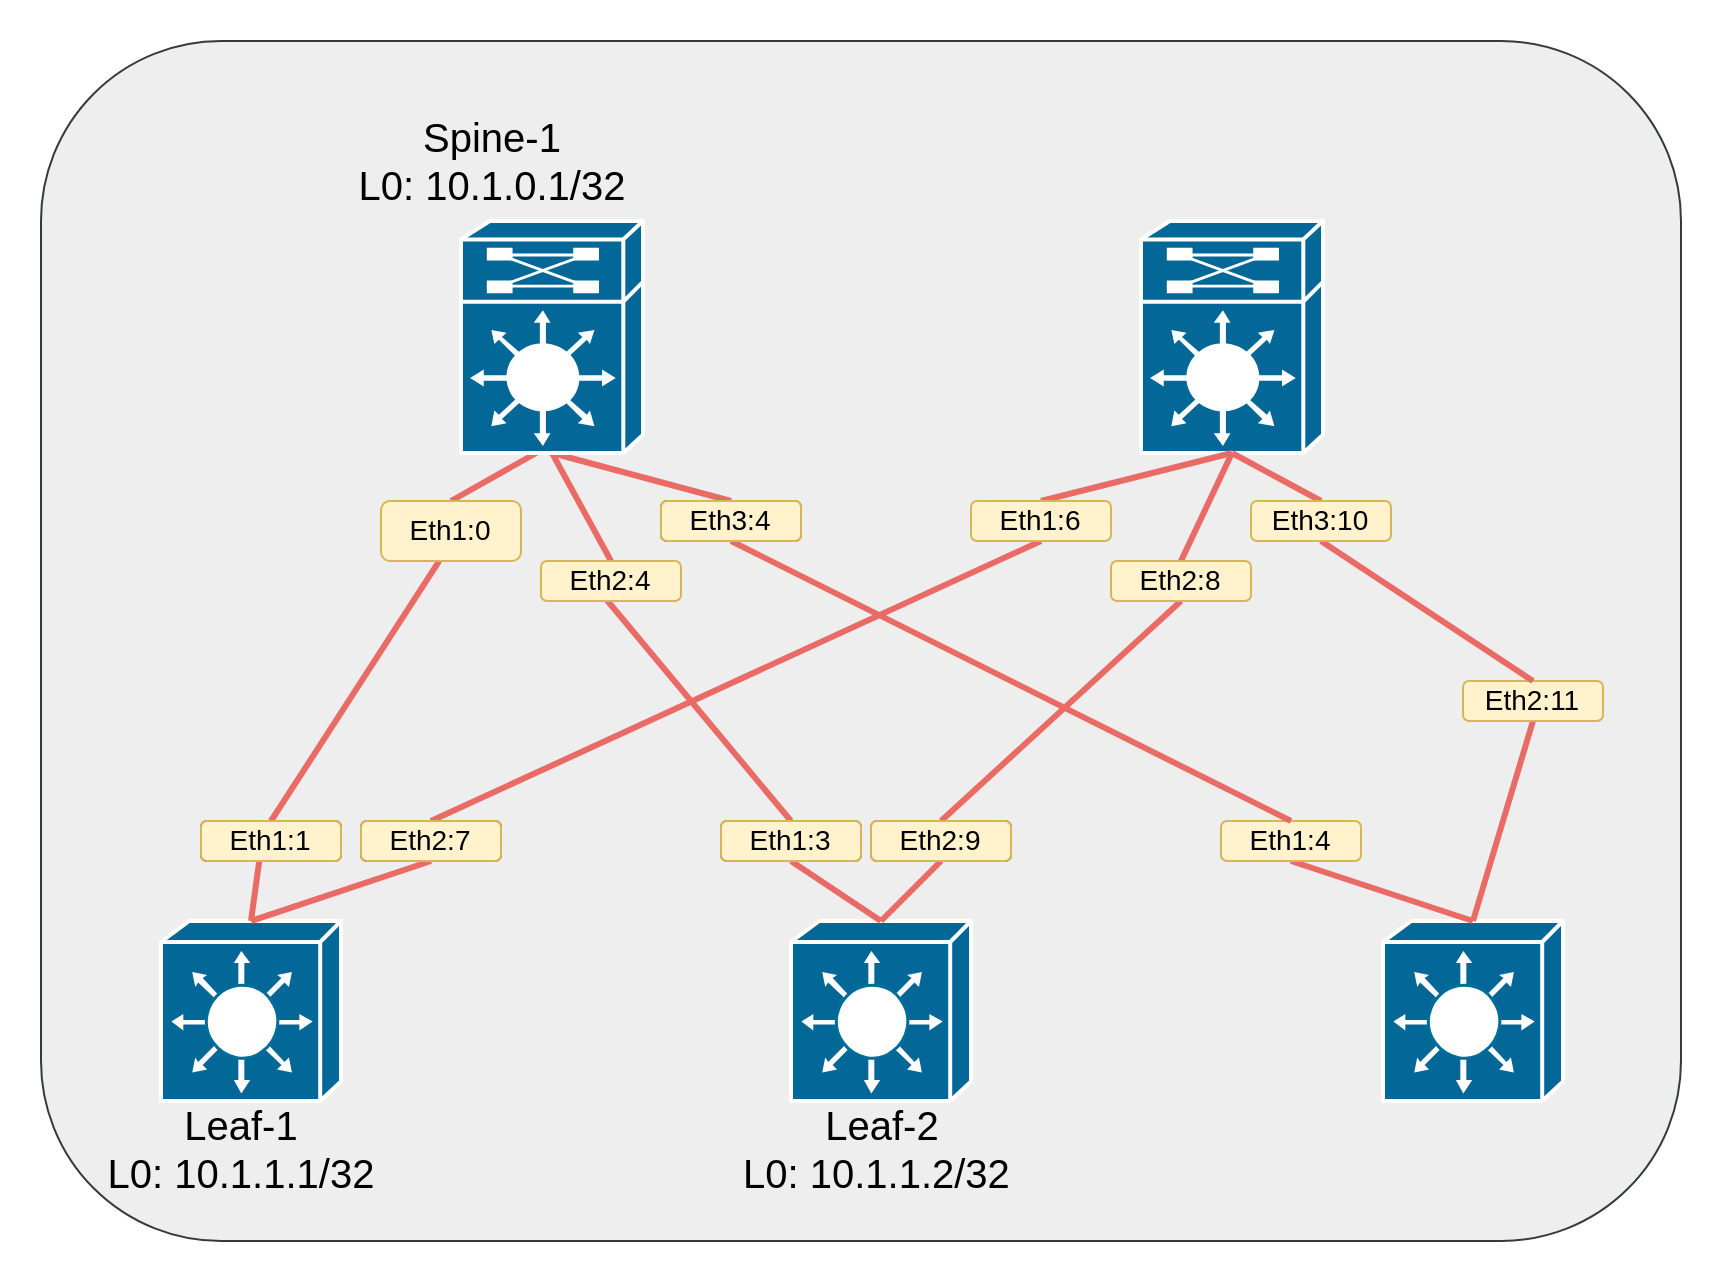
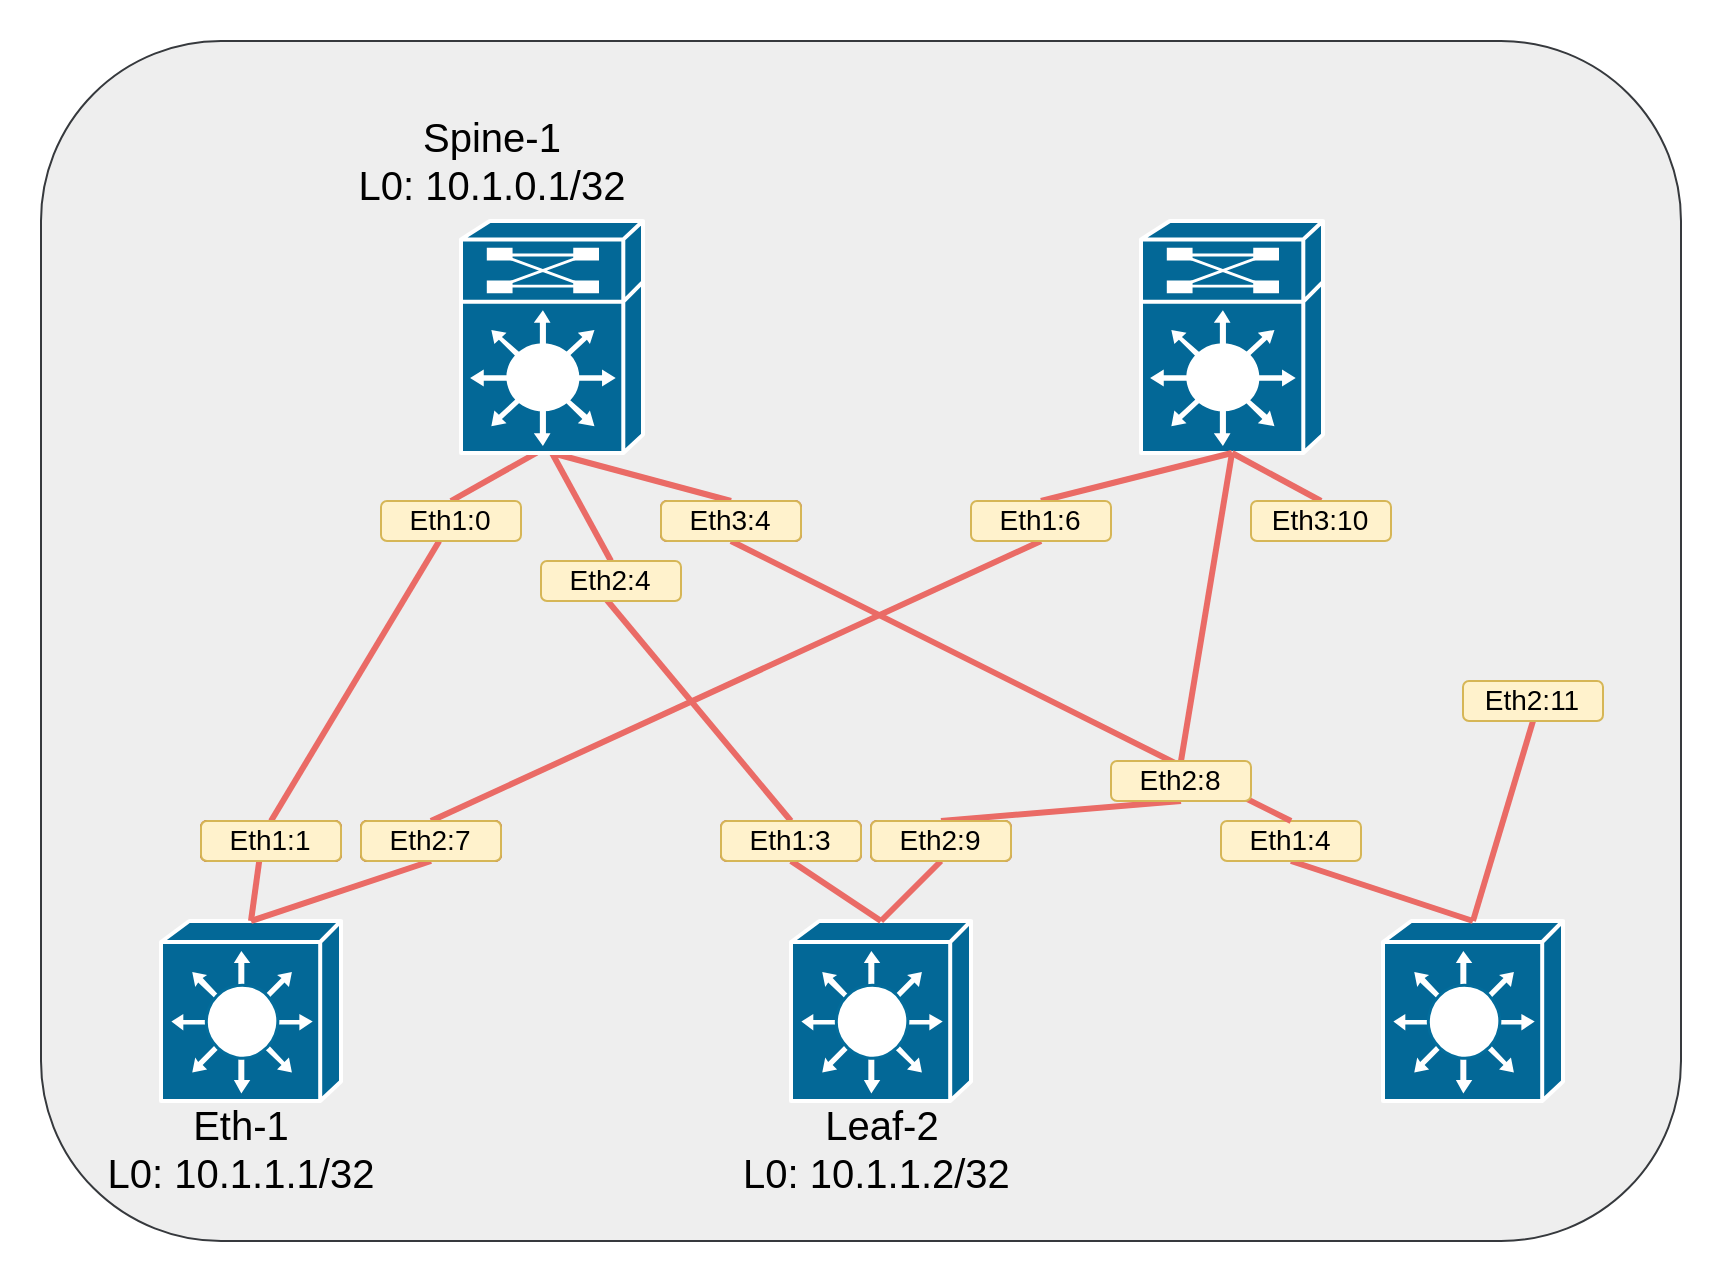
node "Eth1:0": size 140x60 -> 140x40
node "Eth2:8": moved (1181, 581) -> (1181, 781)
edge "Eth3:10" -- "Eth2:11": removed
node "Leaf-1 L0: 10.1.1.1/32": label "Leaf-1 L0: 10.1.1.1/32" -> "Eth-1 L0: 10.1.1.1/32"
